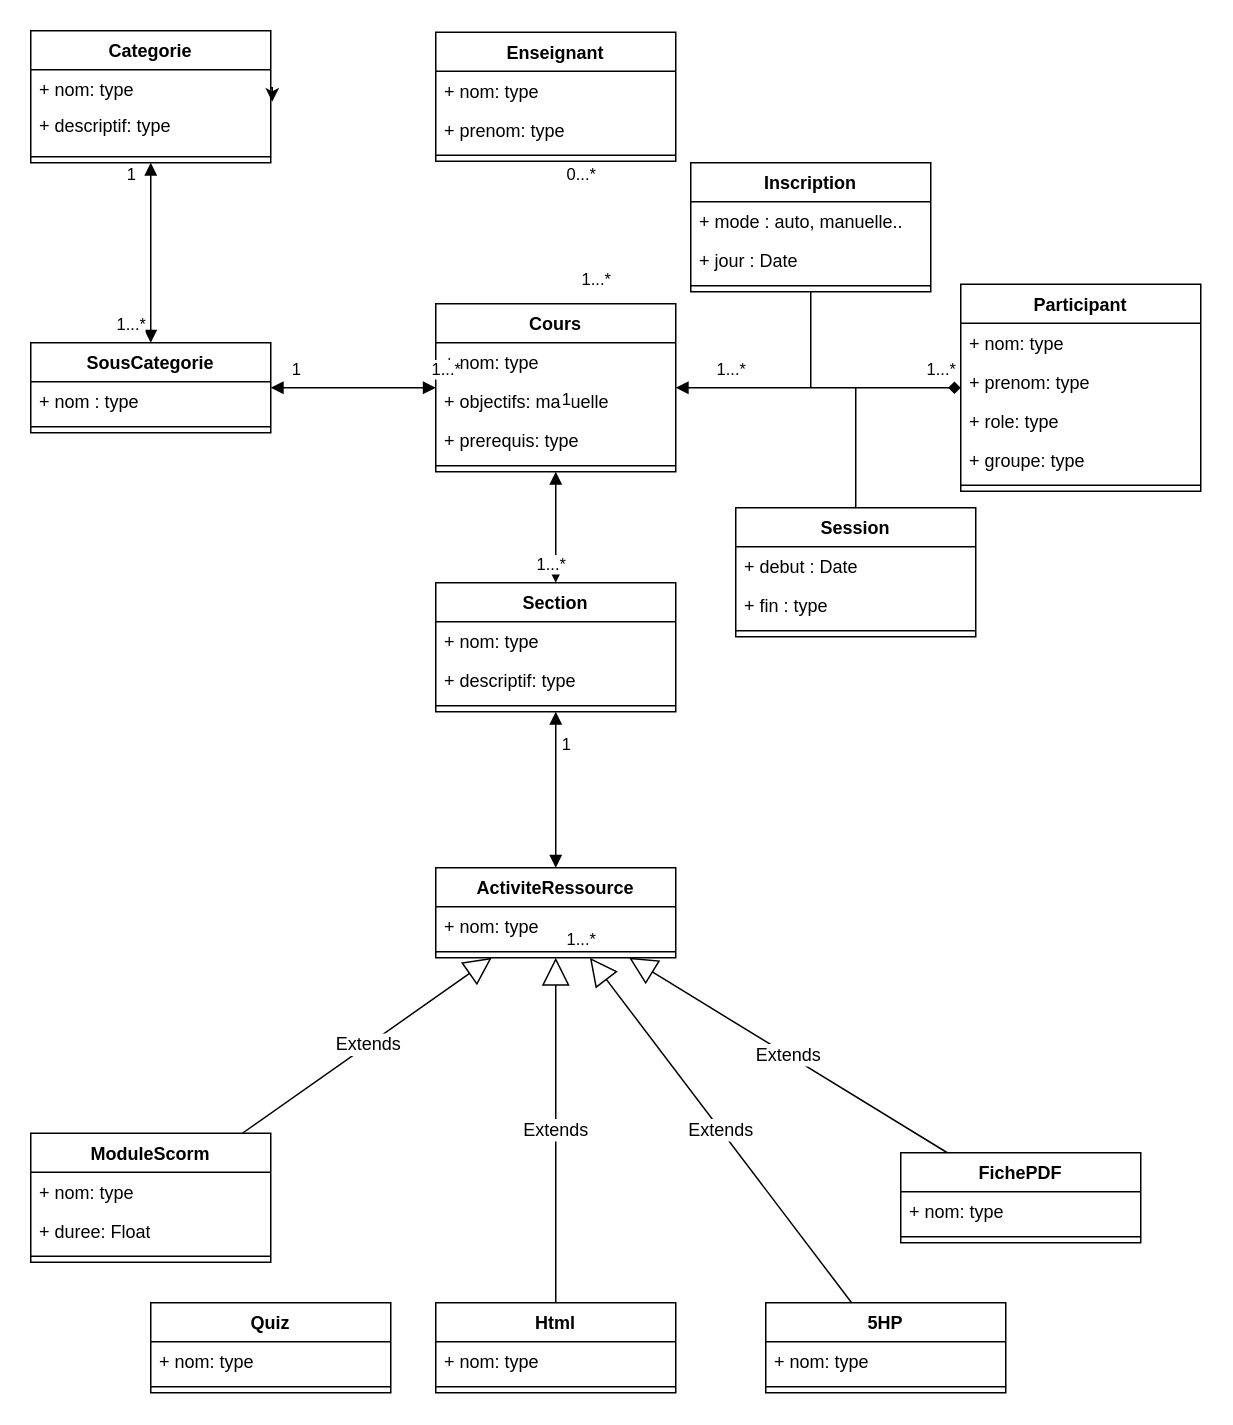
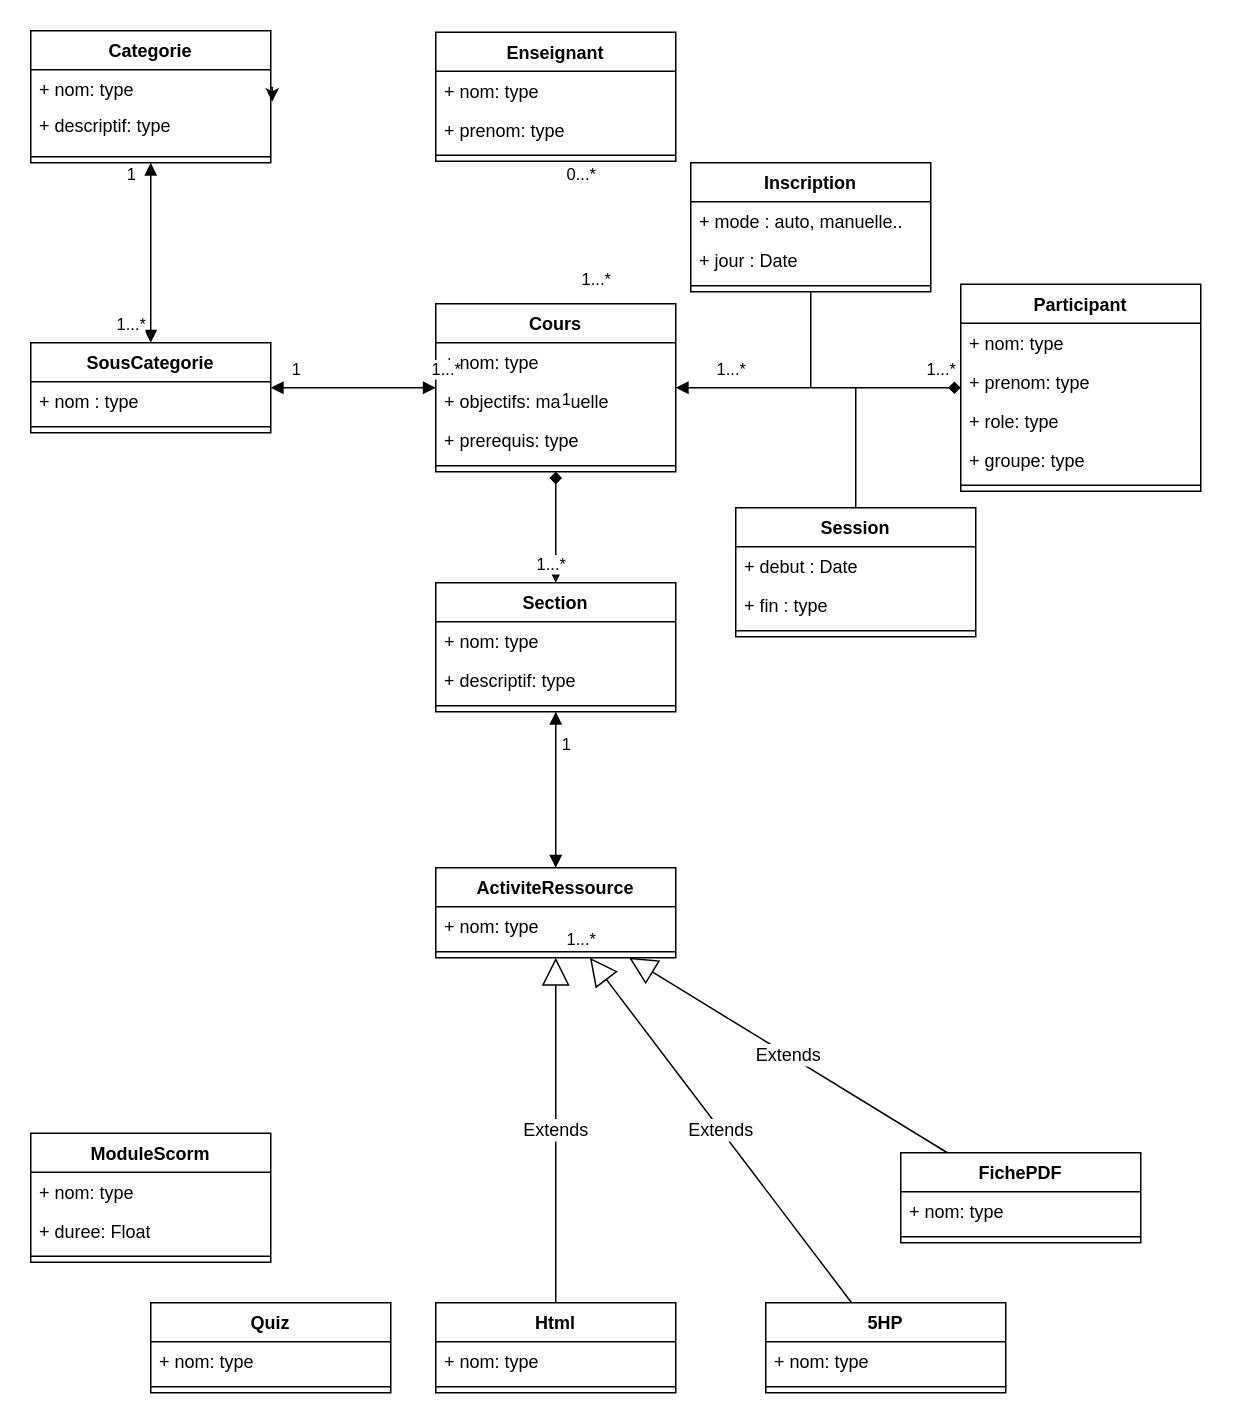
edge "Cours" -- "Section": arrowhead block -> diamond
edge "ModuleScorm" -> "ActiviteRessource": removed, label "Extends"
